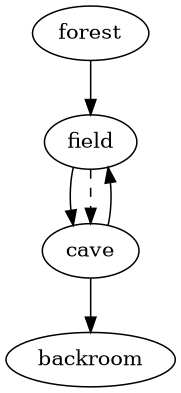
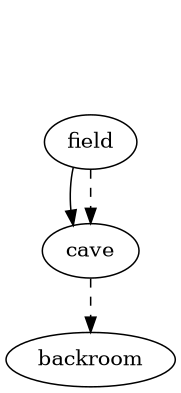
node "forest": removed
edge "cave" -> "field": removed
edge "cave" -> "backroom": style solid -> dashed
